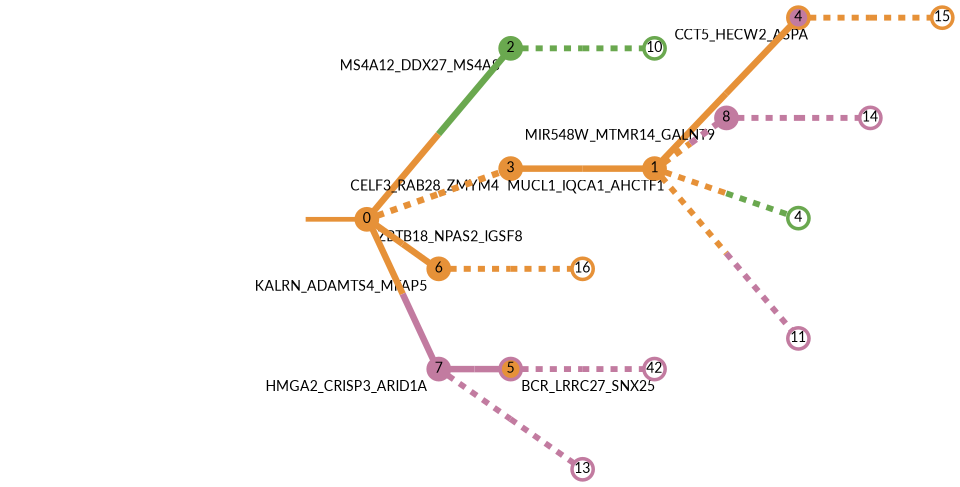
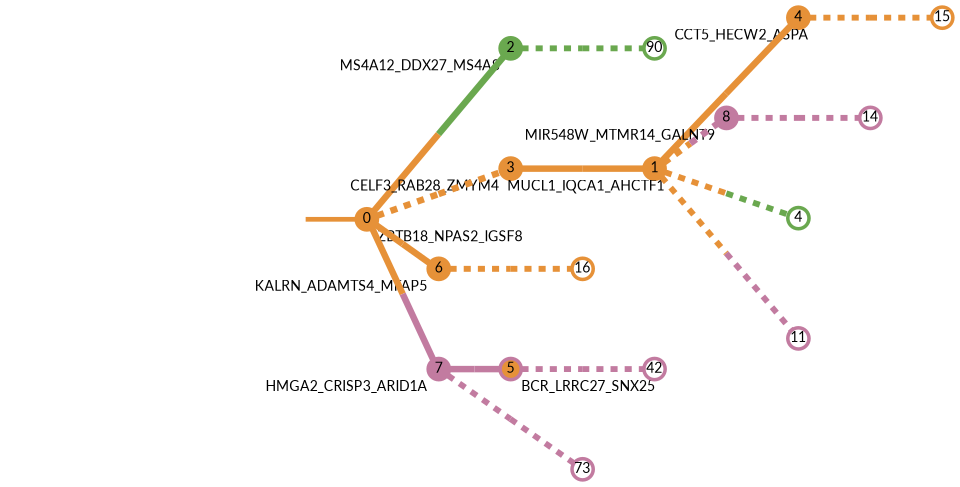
node "4 CCT5_HECW2_ASPA": fillcolor #c27ba0ff -> #e69138ff
node "10": label "10" -> "90"
node "13": label "13" -> "73"
